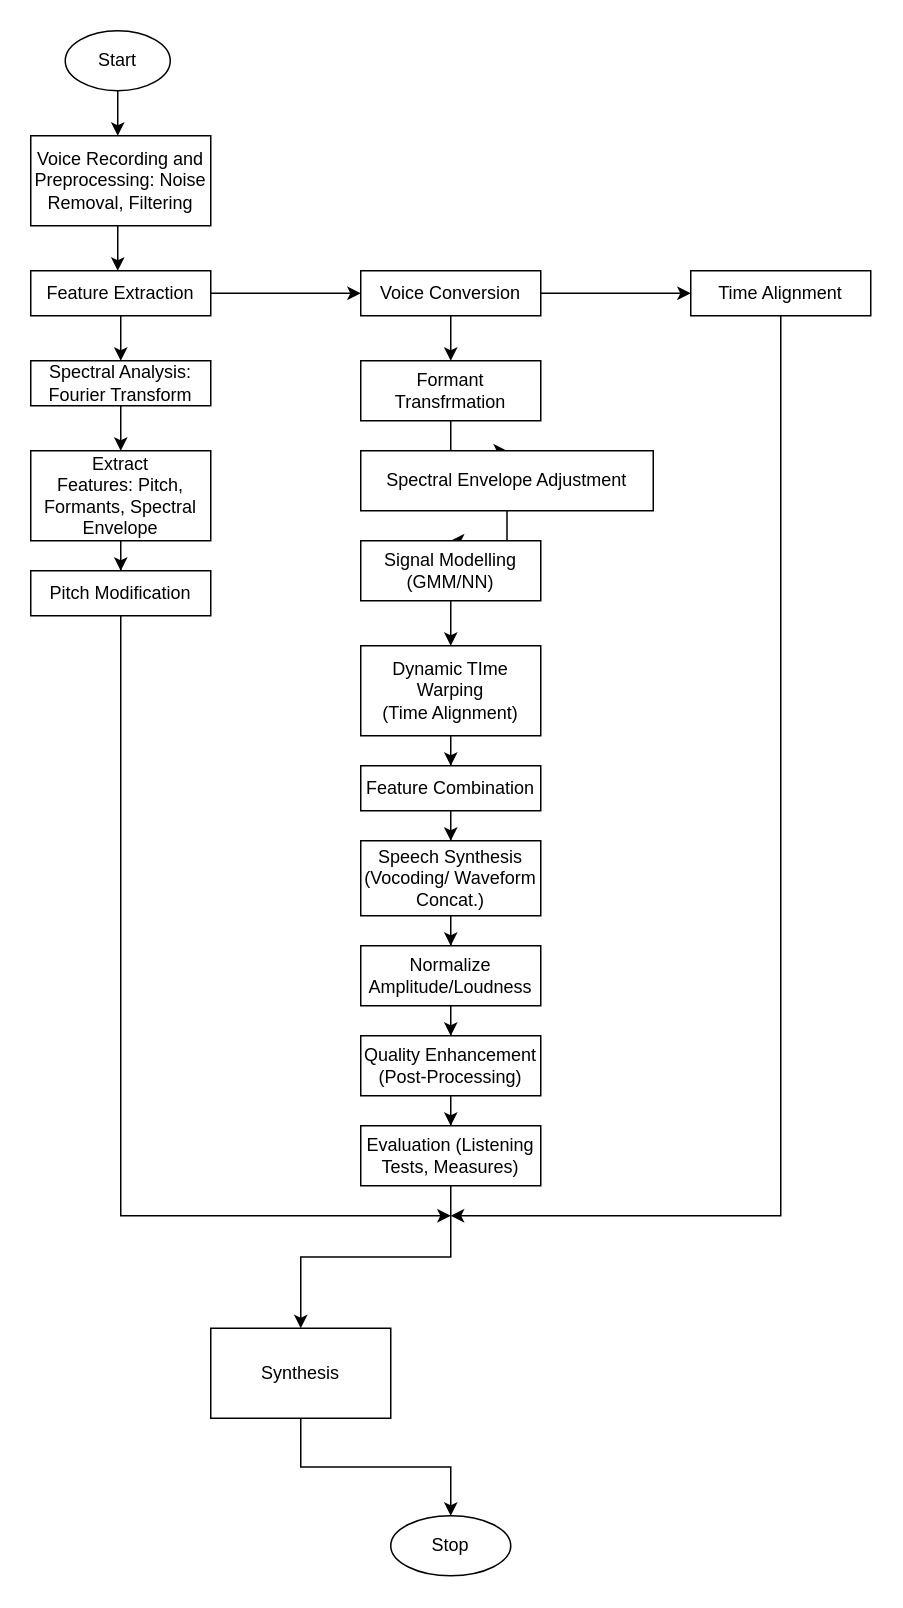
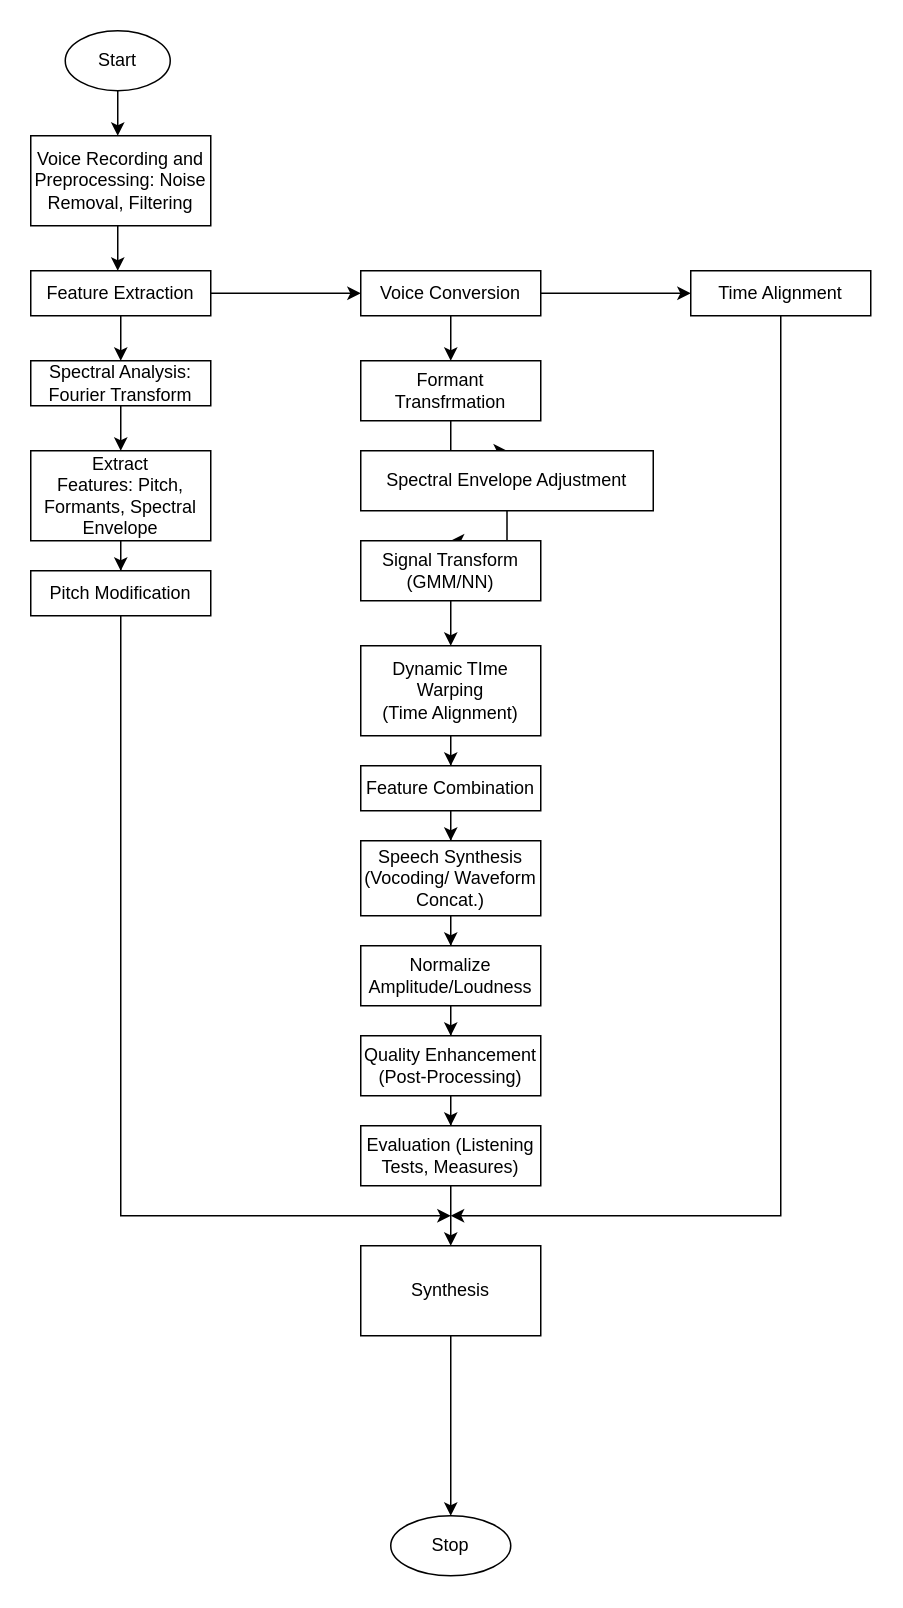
node "Signal Modelling (GMM/NN)": label "Signal Modelling (GMM/NN)" -> "Signal Transform (GMM/NN)"
node "Synthesis": moved (301, 1373) -> (451, 1291)
